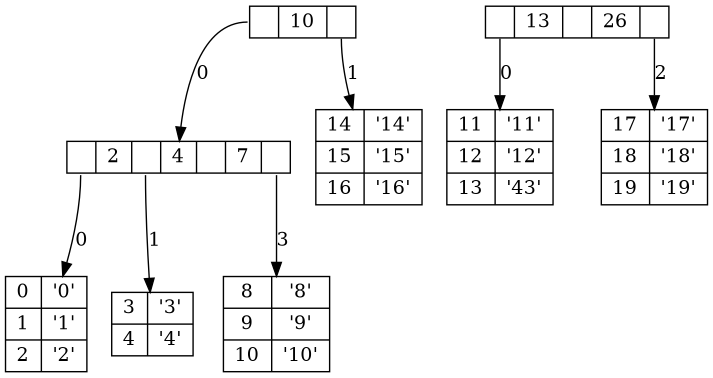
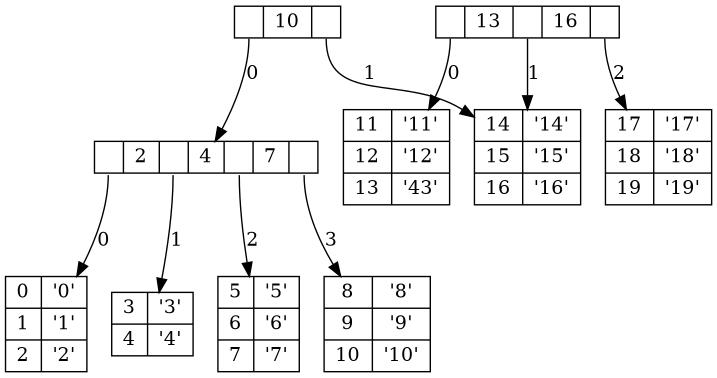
node "13": text "26" -> "16"
edge "13" -> "14": added, label "1"
node "5": added
